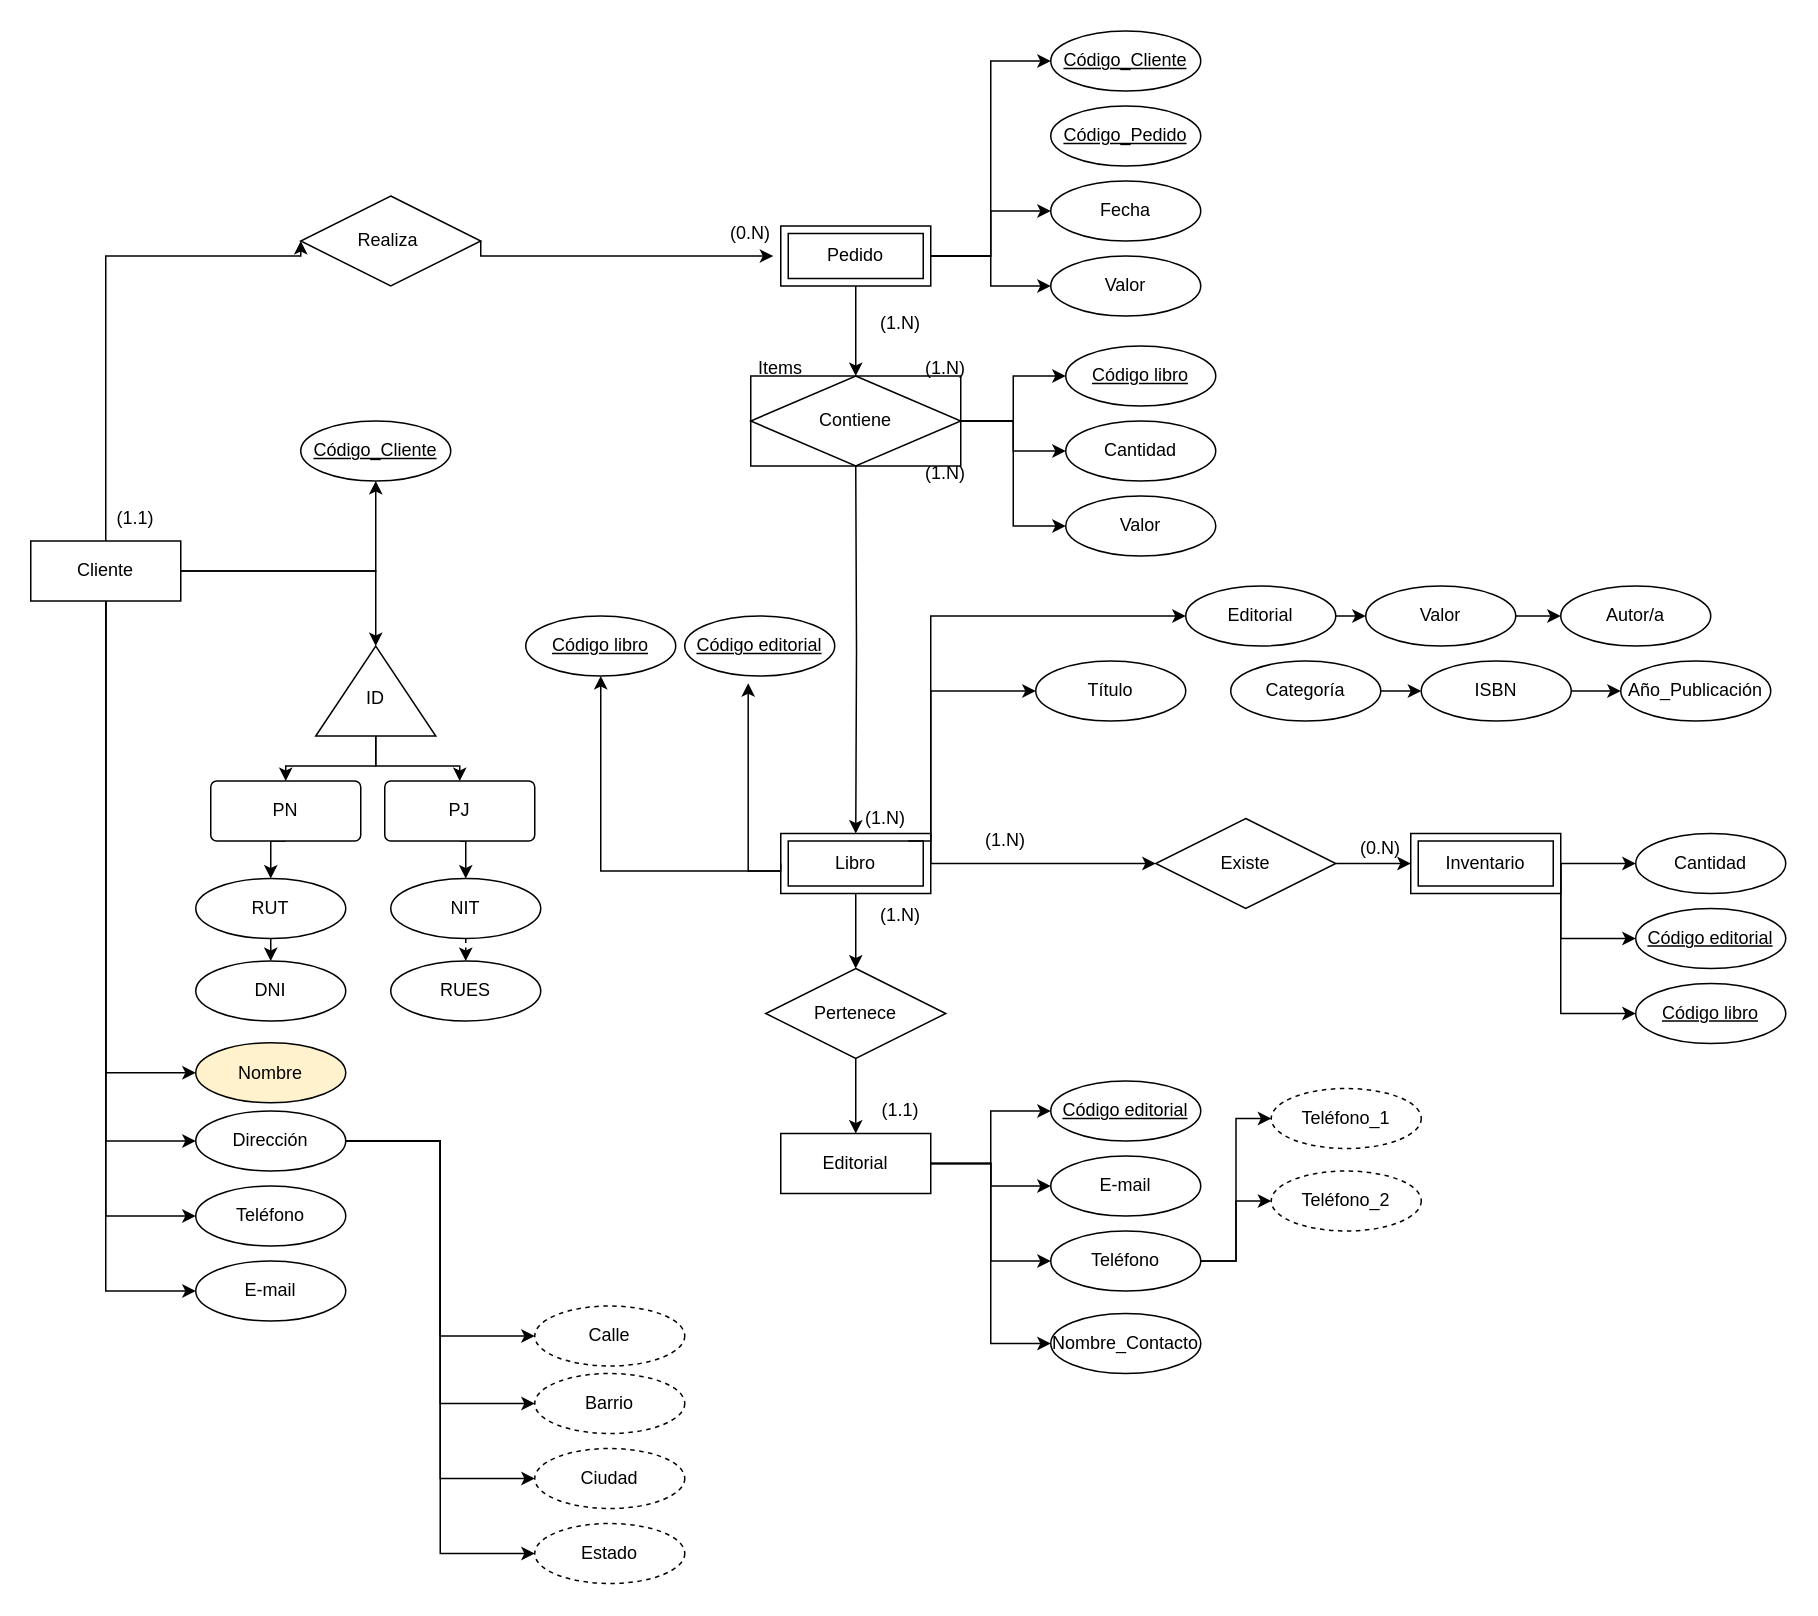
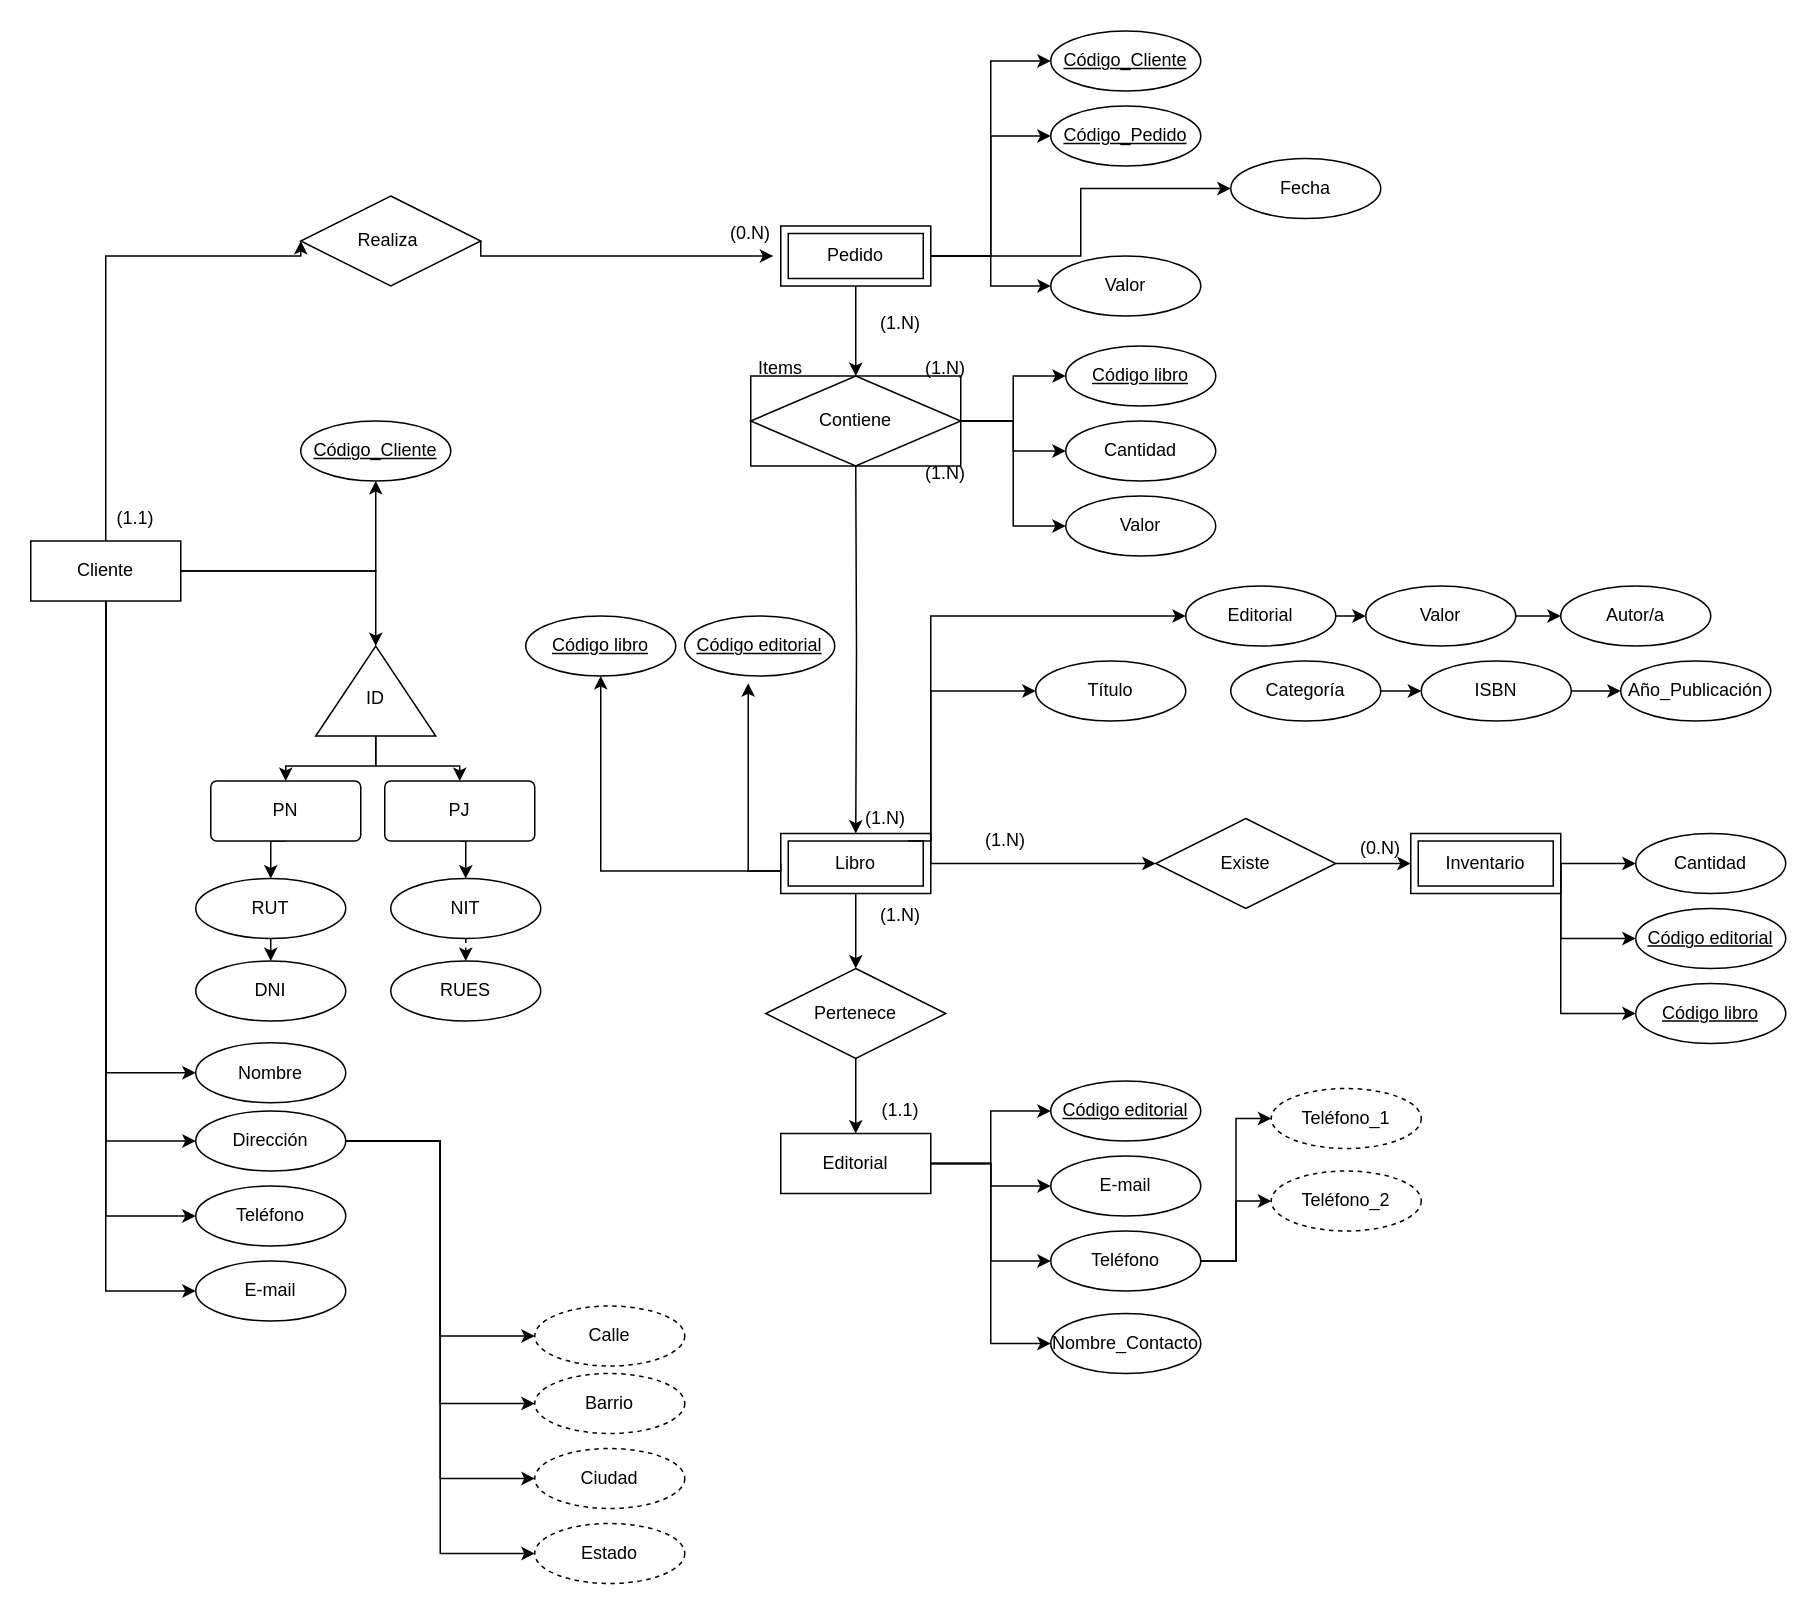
edge "Pedido" -> "Código_Pedido": added
node "Fecha": moved (1126, 211) -> (1306, 188)
node "Nombre": fillcolor #fff2cc -> #ffffff
